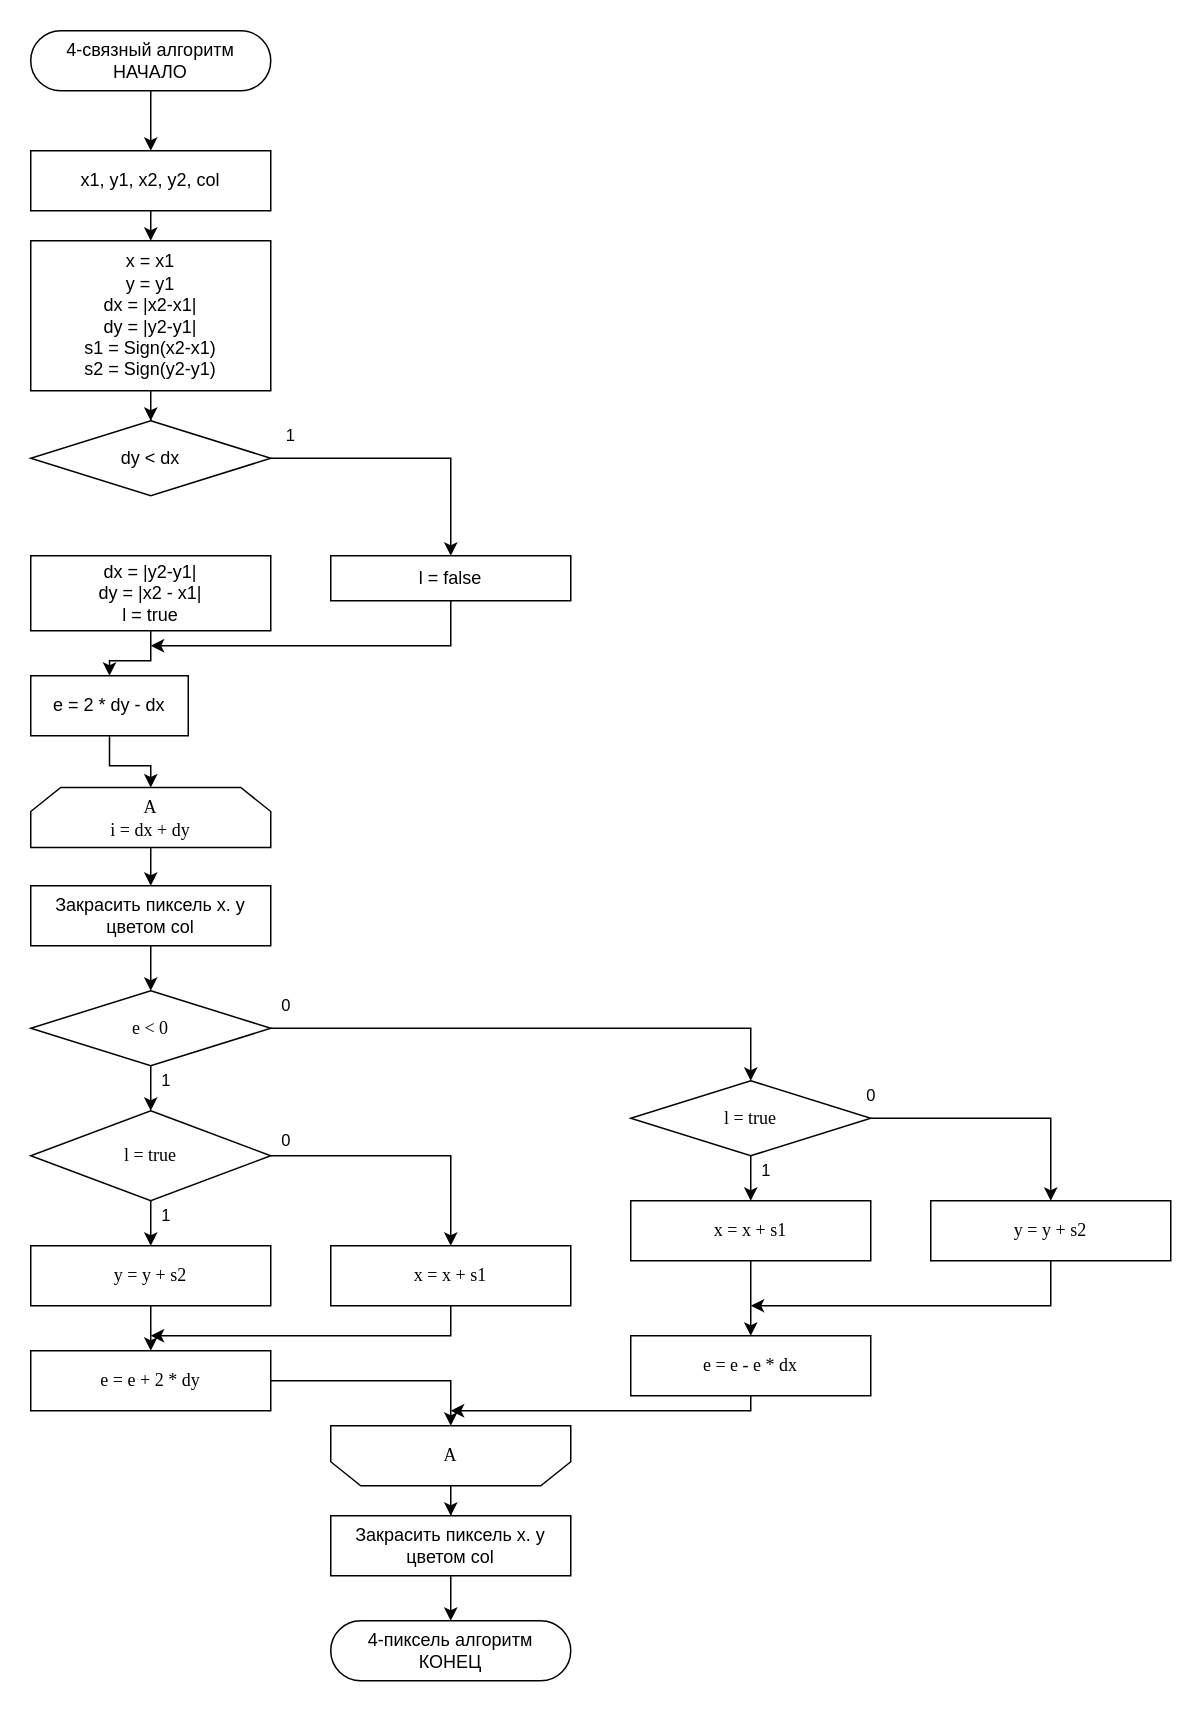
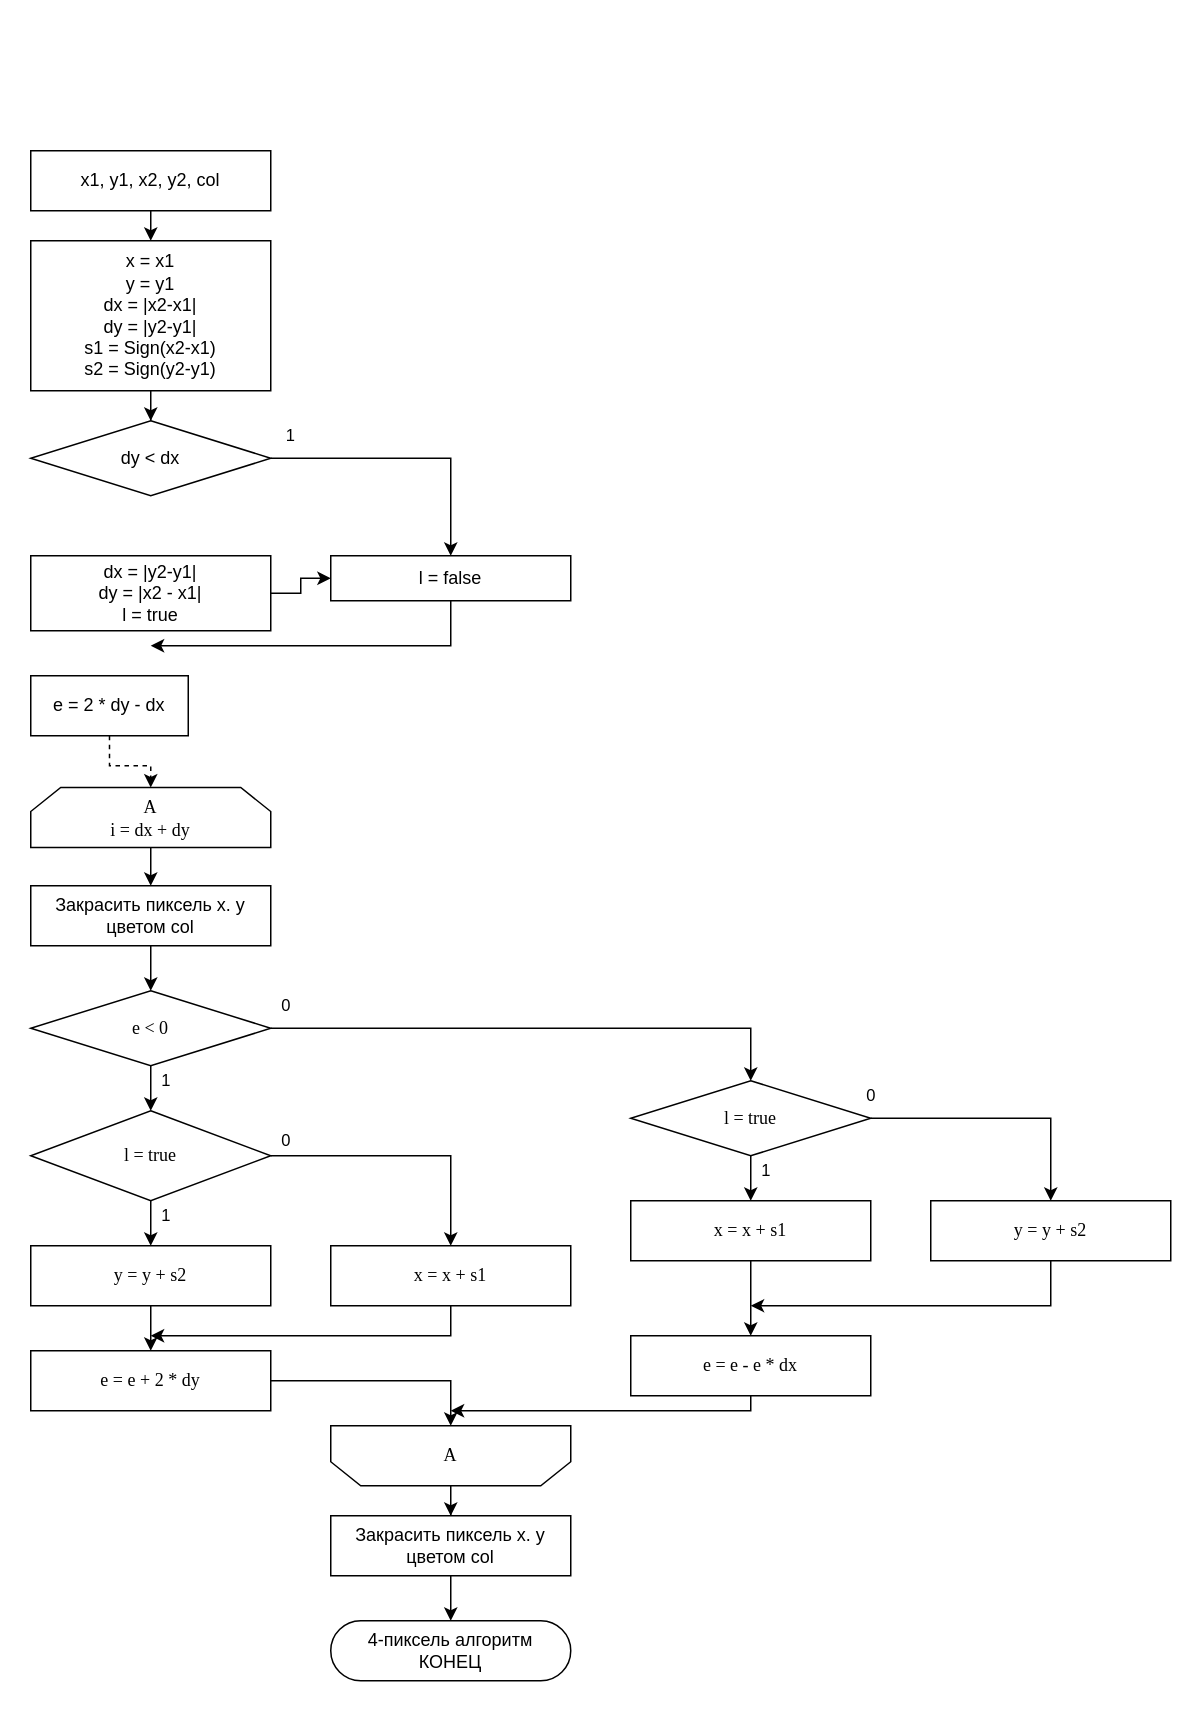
node "4-связный алгоритм НАЧАЛО": removed
edge "4-связный алгоритм НАЧАЛО" -> "x1, y1, x2, y2, col": removed
edge "dx = |y2-y1| dy = |x2 - x1| l = true" -> "e = 2 * dy - dx": now "dx = |y2-y1| dy = |x2 - x1| l = true" -> "l = false"
edge "e = 2 * dy - dx" -> "A i = dx + dy": style solid -> dashed
